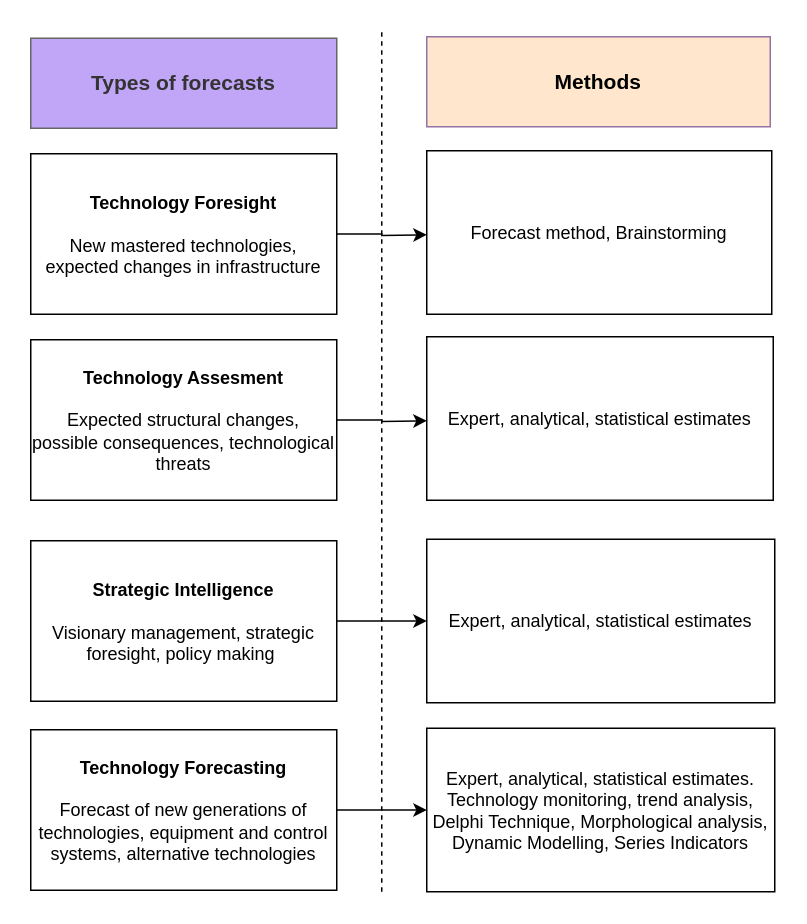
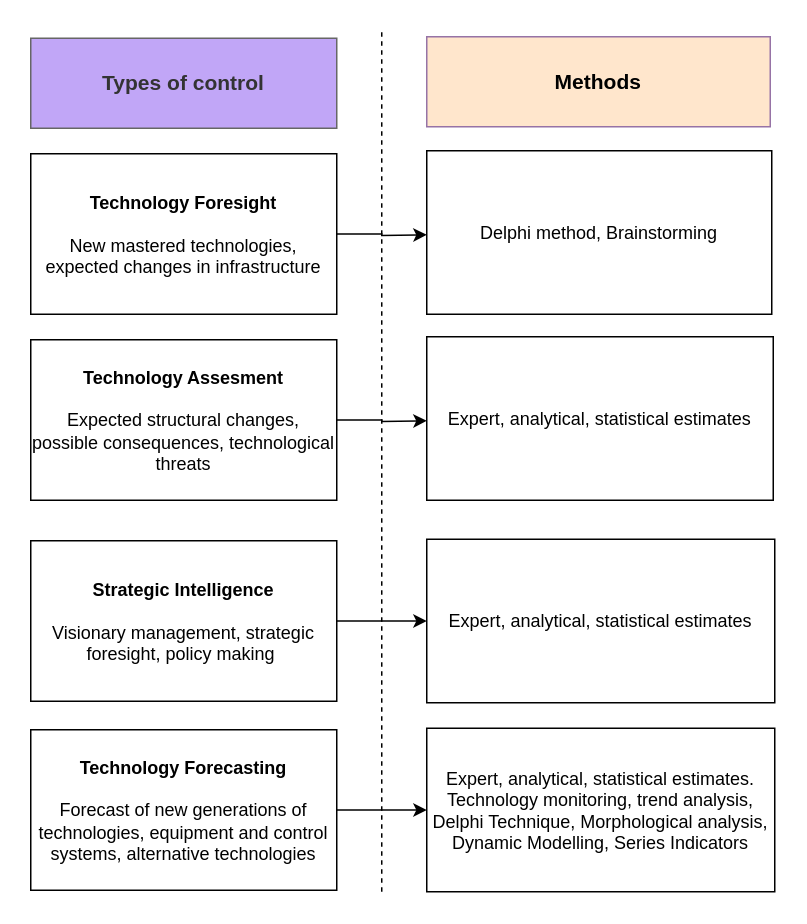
node "Types of forecasts": label "Types of forecasts" -> "Types of control"
node "Forecast method, Brainstorming": label "Forecast method, Brainstorming" -> "Delphi method, Brainstorming"
